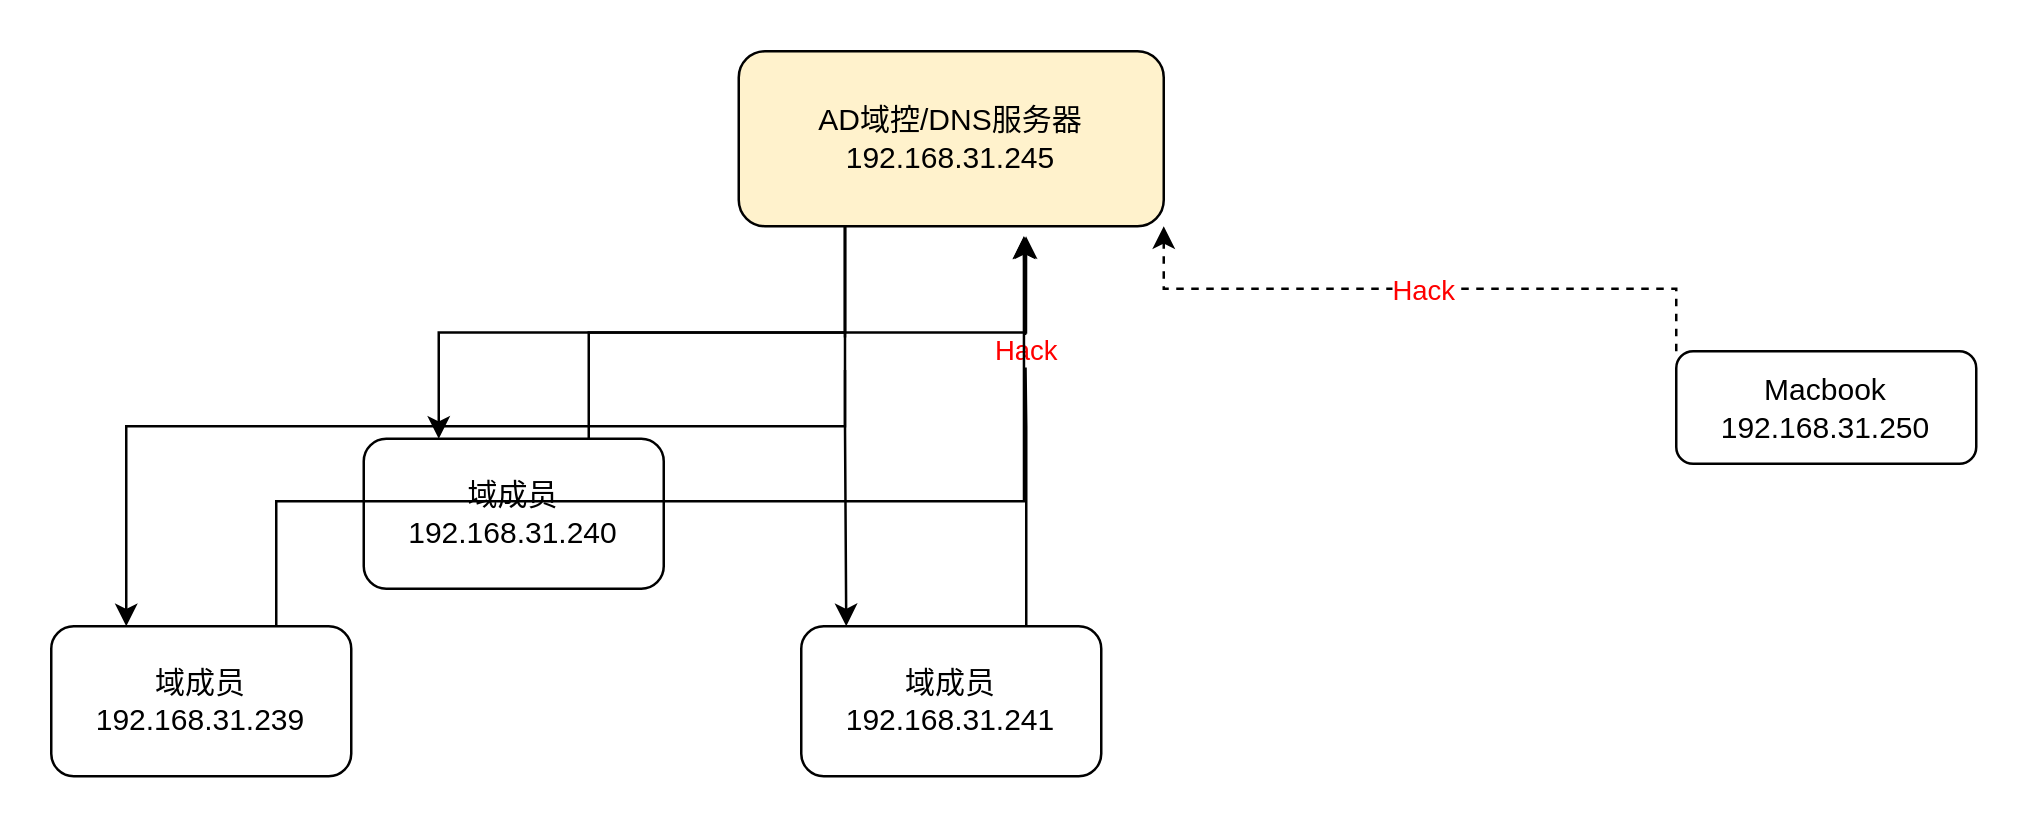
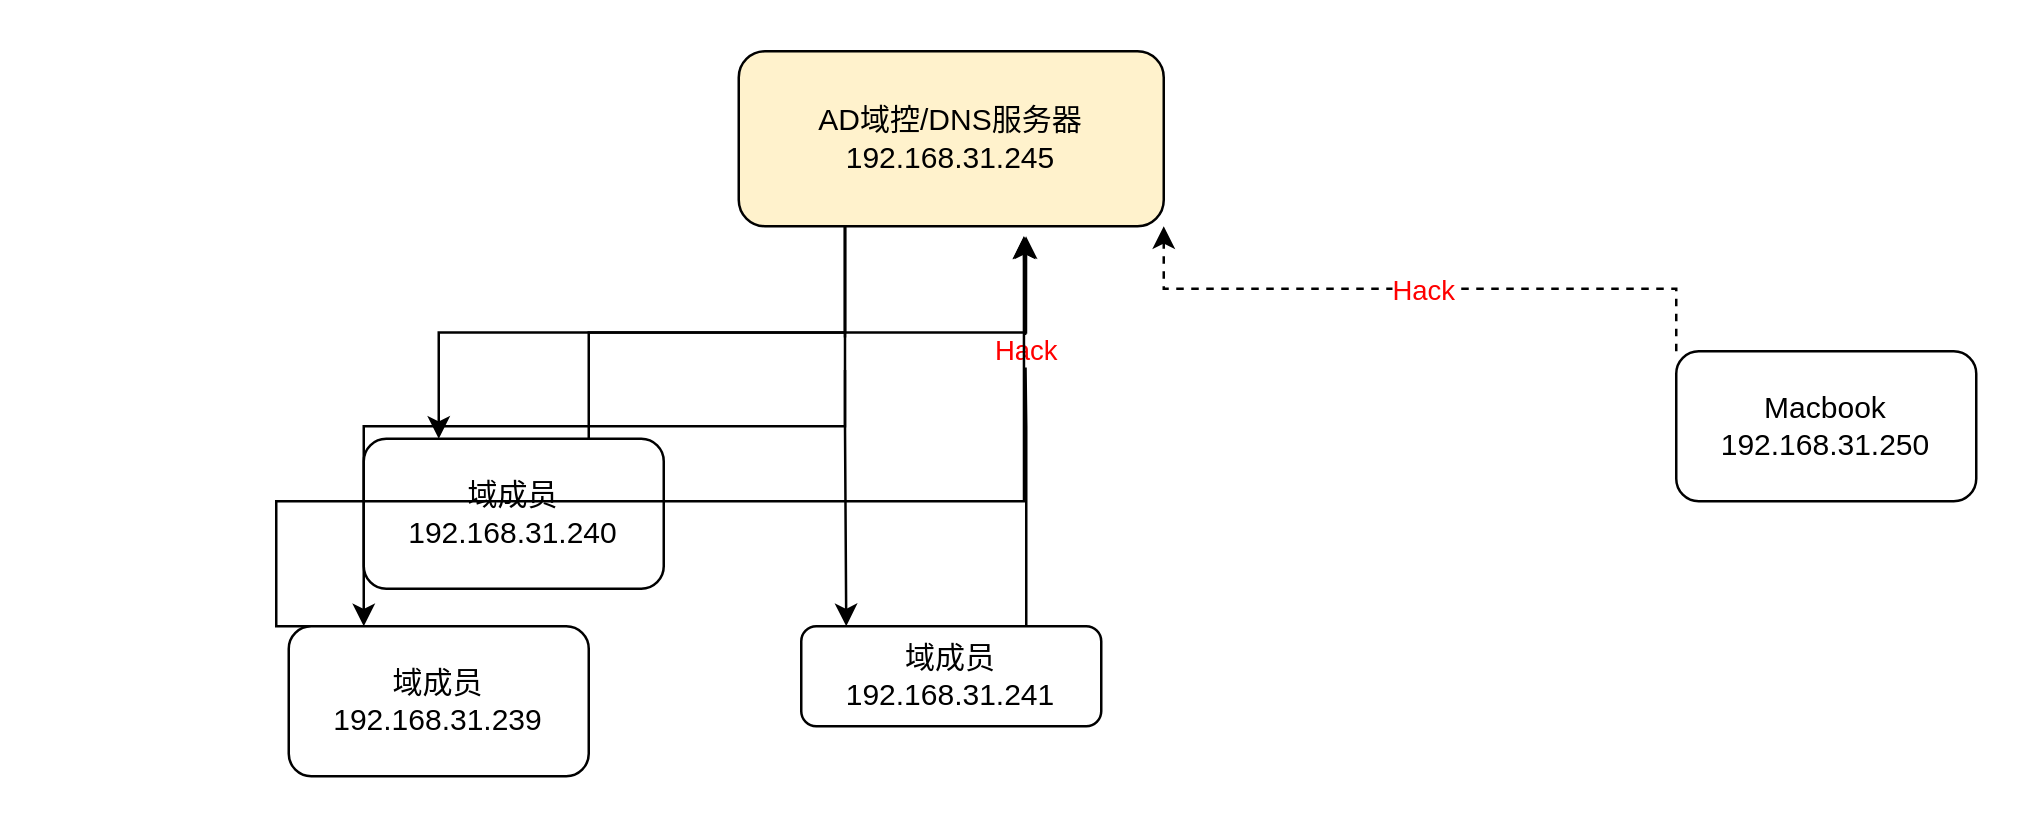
node "Macbook 192.168.31.250": size 300x113 -> 300x150
node "域成员 192.168.31.239": moved (201, 701) -> (439, 701)
node "域成员 192.168.31.241": size 300x150 -> 300x100
